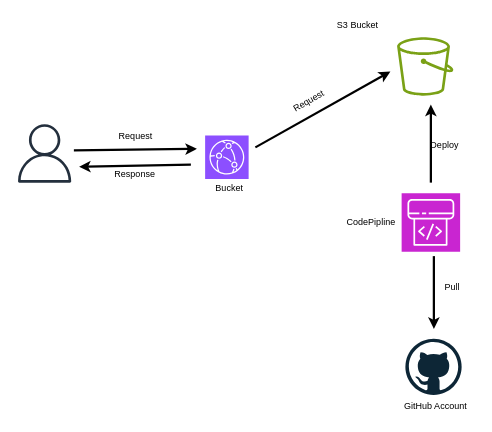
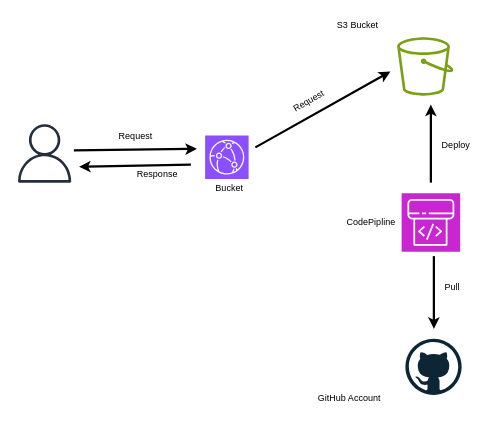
node "Deploy": moved (444, 145) -> (455, 145)
node "Response": moved (135, 174) -> (157, 174)
node "GitHub Account": moved (435, 406) -> (349, 399)
